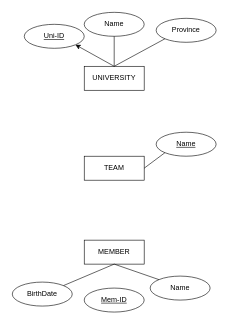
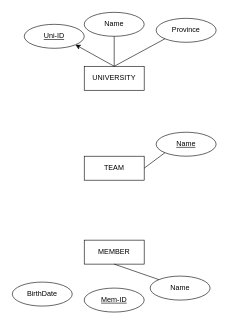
edge "MEMBER" -- "BirthDate": removed
